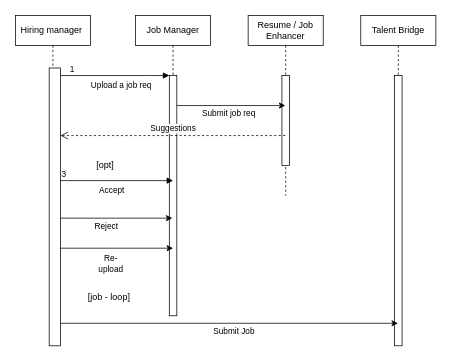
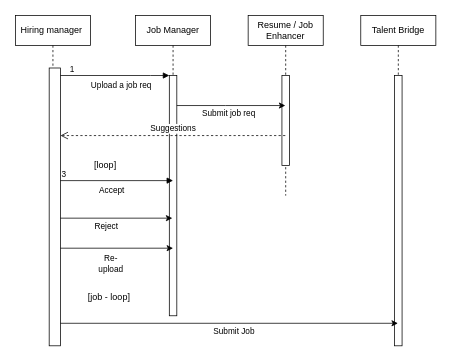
node "[opt]": label "[opt]" -> "[loop]"
